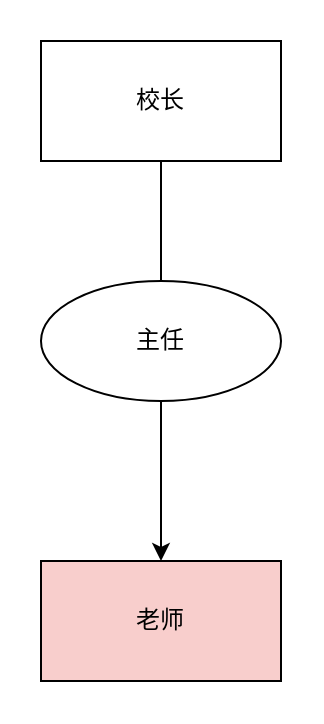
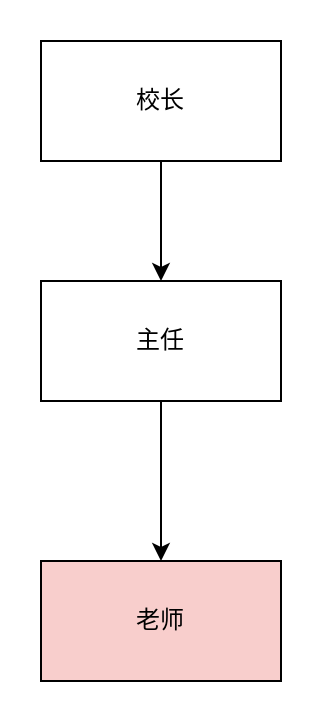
edge "校长" -- "主任": arrowhead none -> classic
node "主任": shape ellipse -> rectangle
